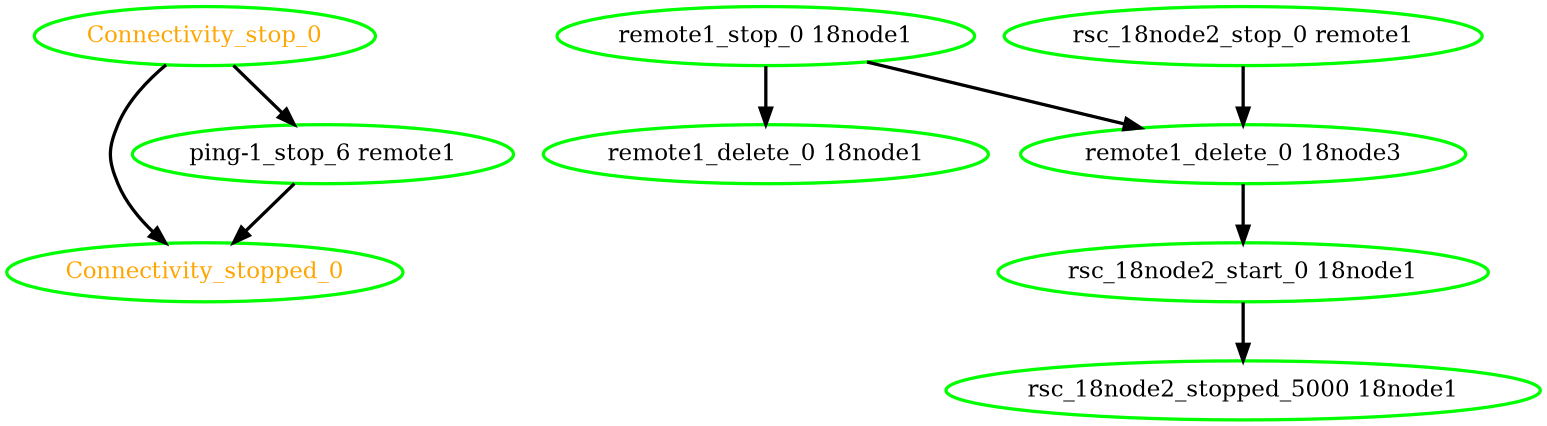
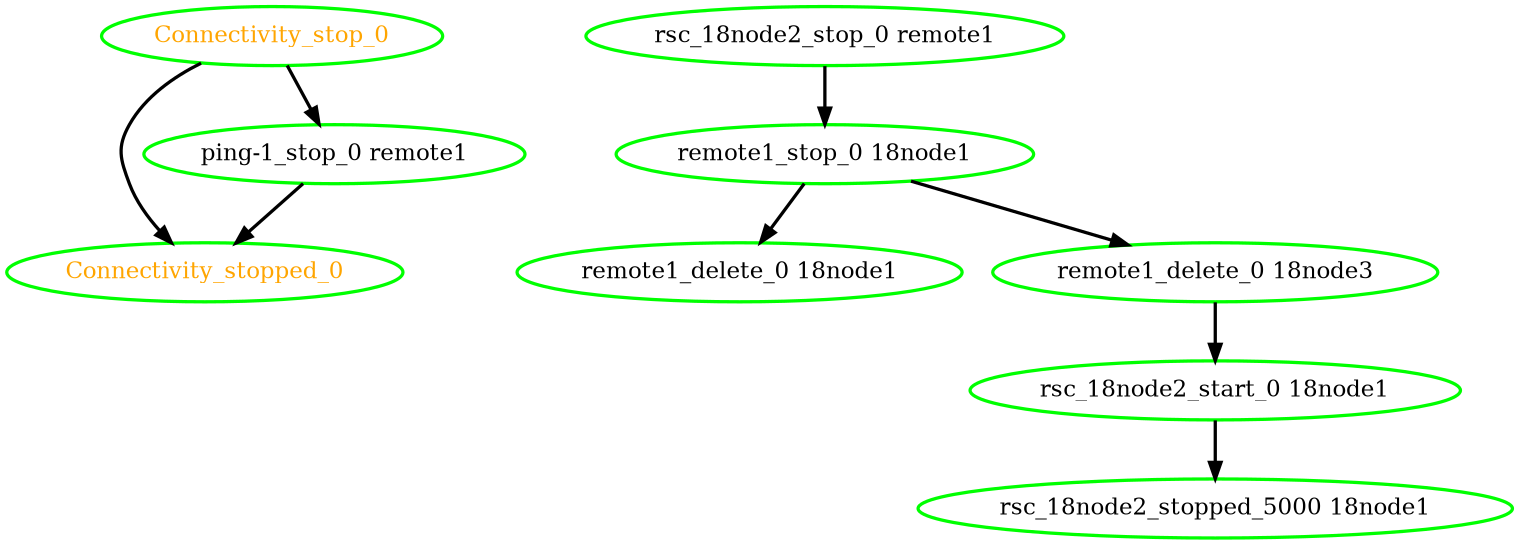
edge "rsc_18node2_stop_0 remote1" -> "remote1_delete_0 18node3": now "rsc_18node2_stop_0 remote1" -> "remote1_stop_0 18node1"
node "ping-1_stop_6 remote1": label "ping-1_stop_6 remote1" -> "ping-1_stop_0 remote1"
